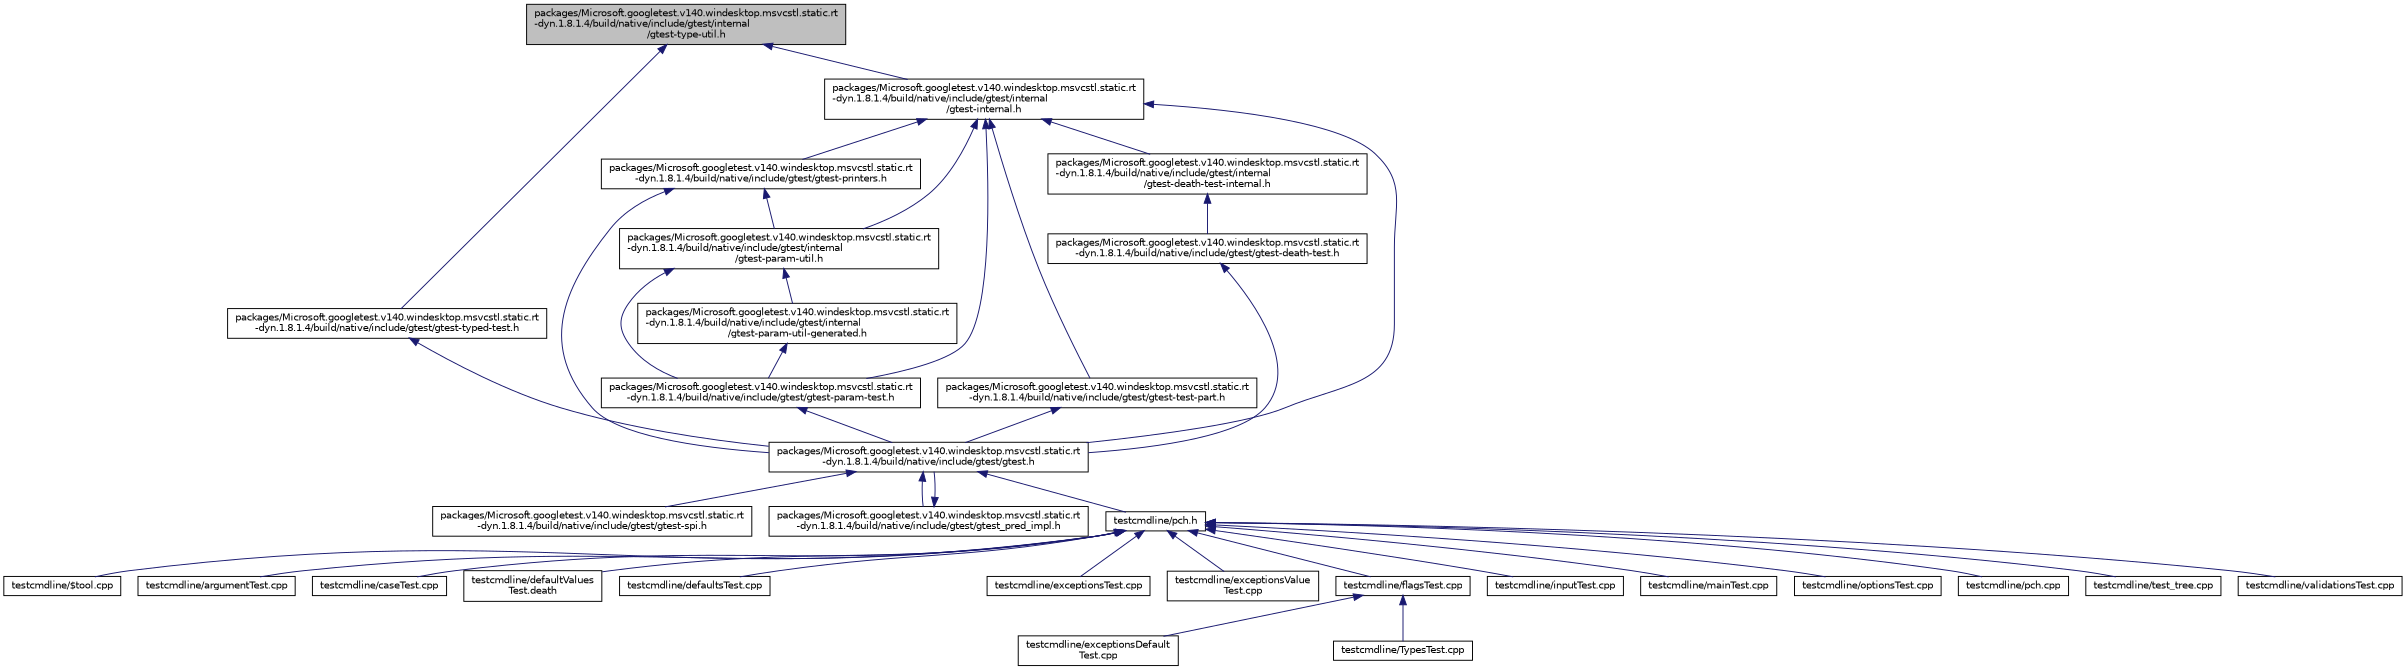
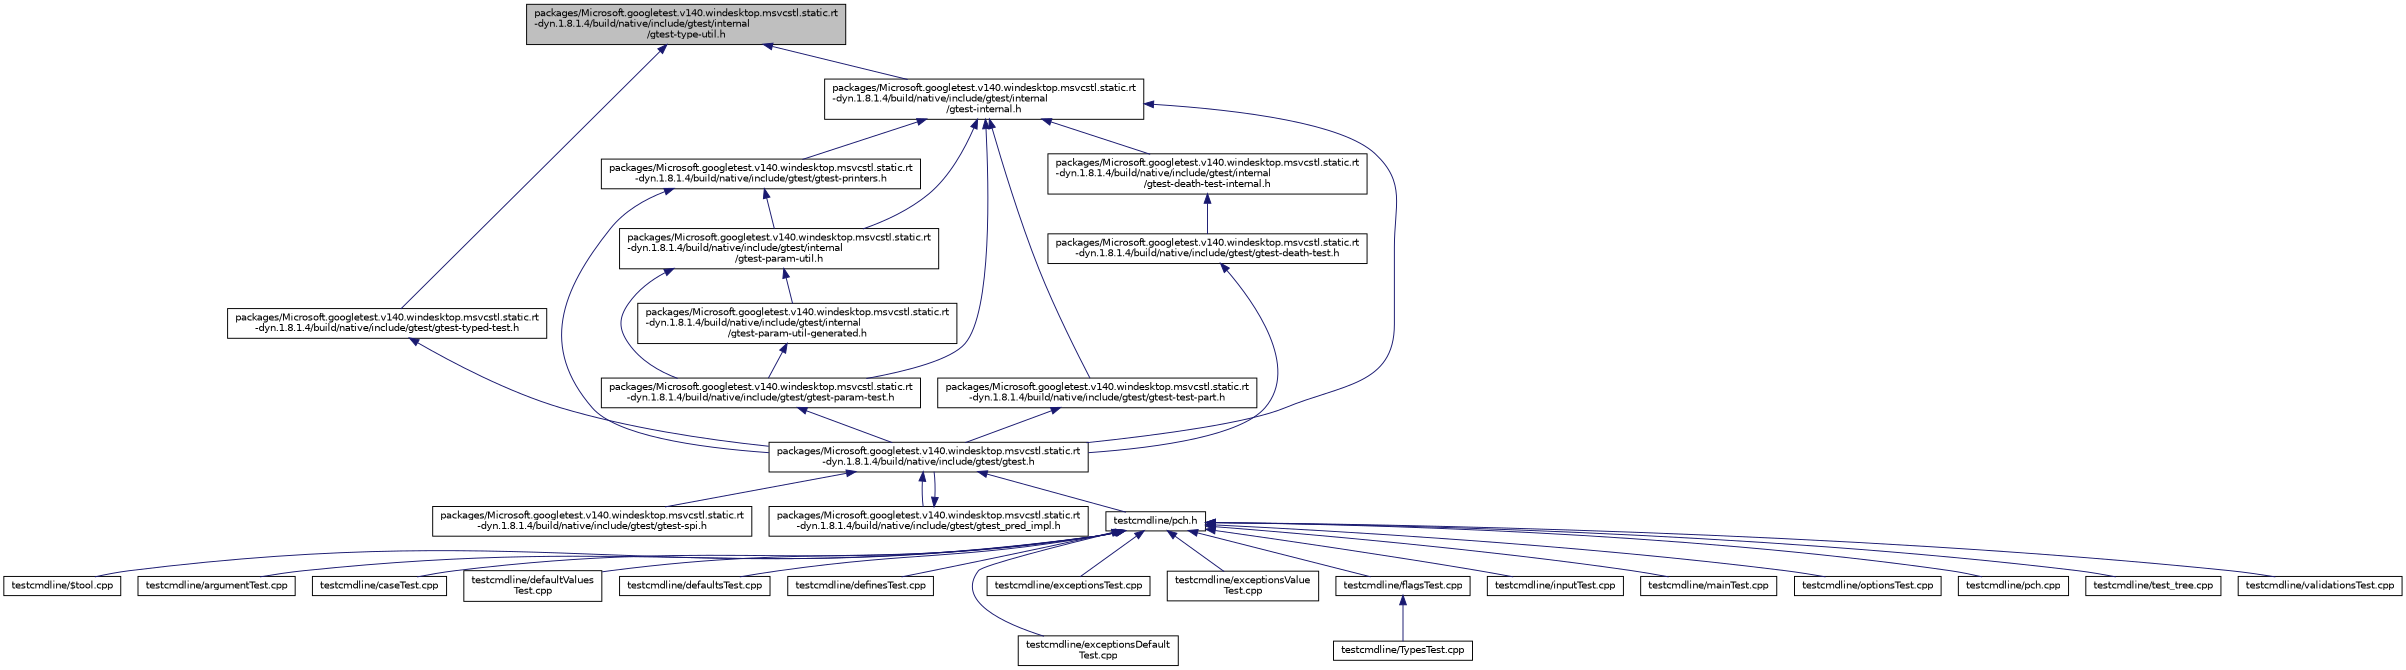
node "testcmdline/defaultValues Test.death": label "testcmdline/defaultValues Test.death" -> "testcmdline/defaultValues Test.cpp"
node "testcmdline/definesTest.cpp": added
edge "testcmdline/exceptionsDefault Test.cpp" -> "testcmdline/flagsTest.cpp": now "testcmdline/exceptionsDefault Test.cpp" -> "testcmdline/pch.h"
